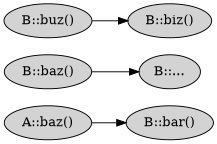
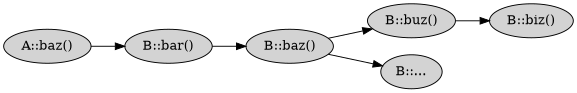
edge "B::baz()" -> "B::buz()": added
edge "B::bar()" -> "B::baz()": added
